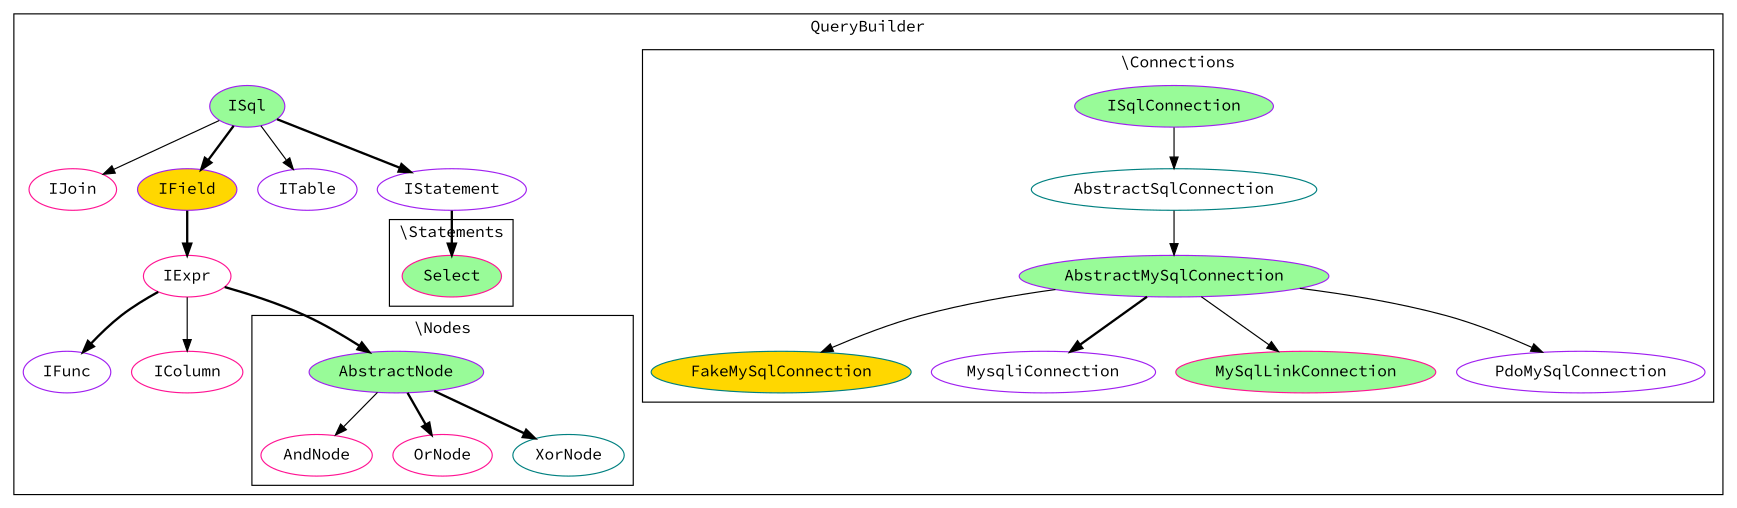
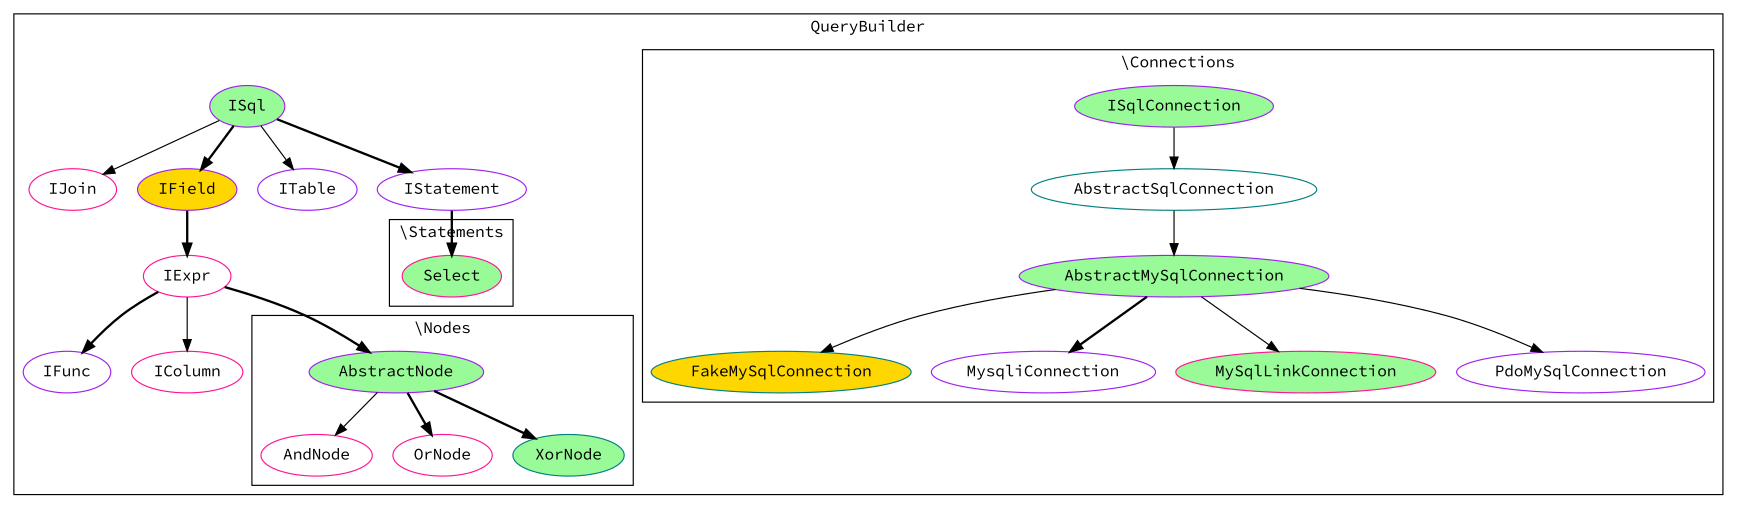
node "XorNode": fillcolor white -> palegreen
